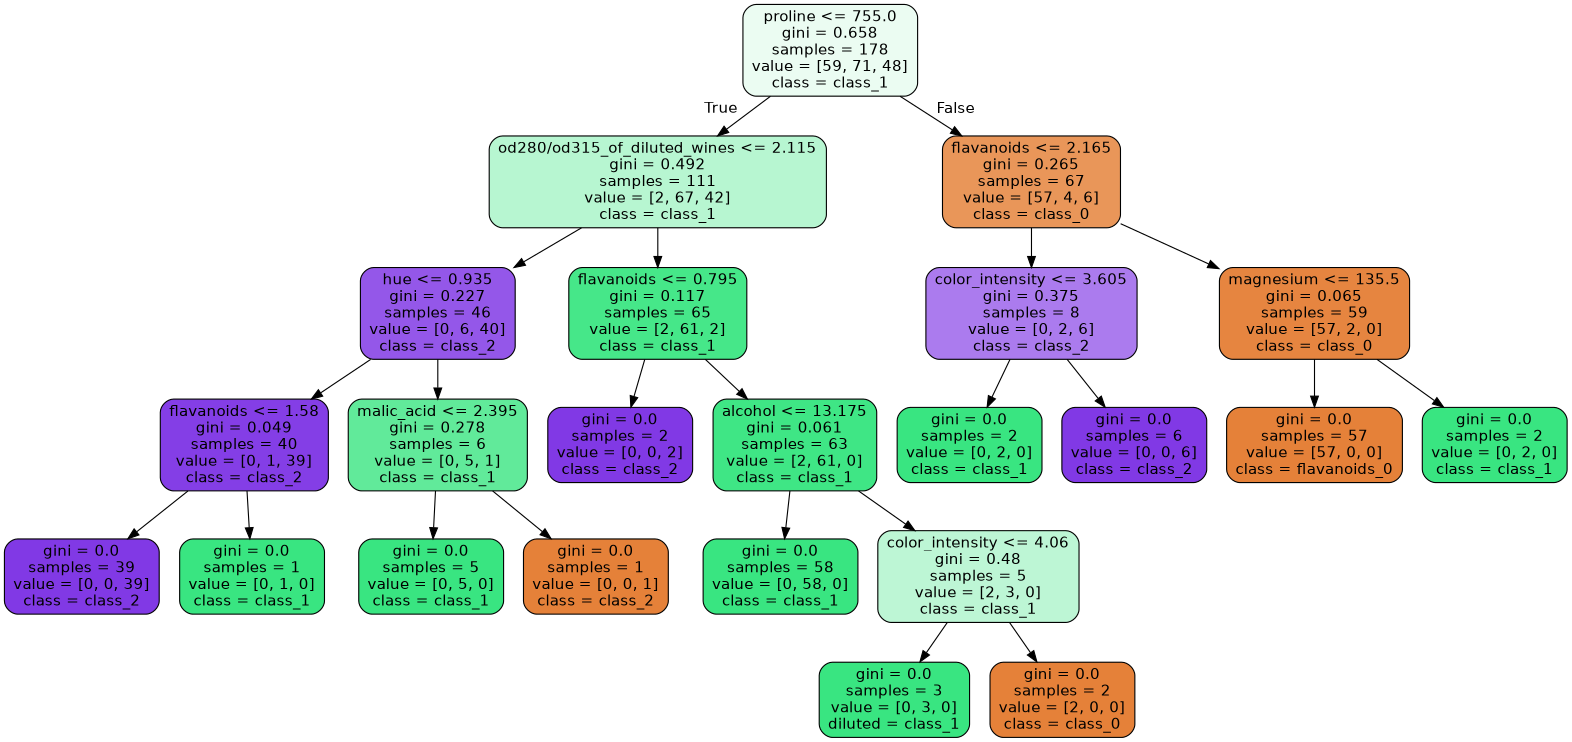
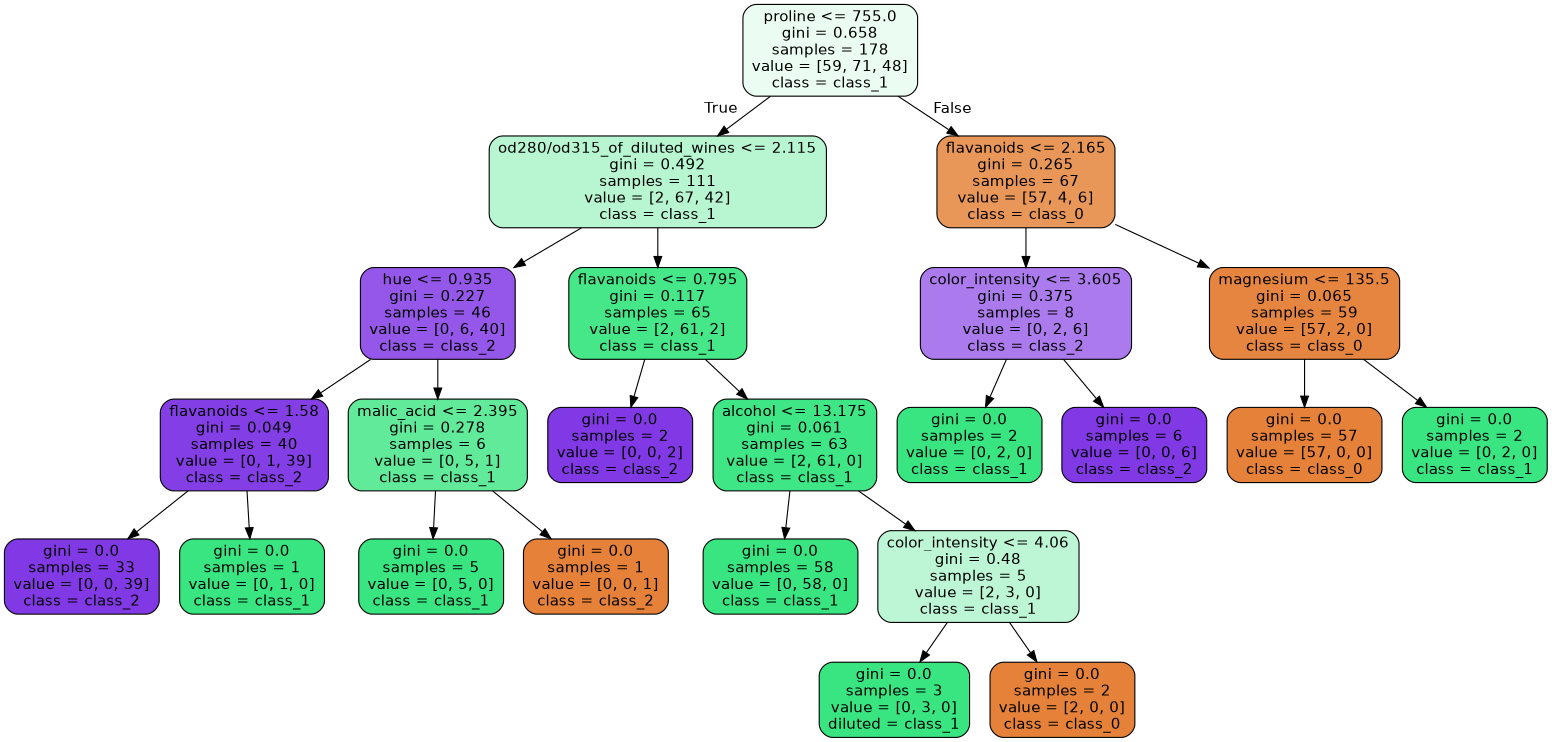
node "gini = 0.0 samples = 57 value = [57, 0, 0] class = flavanoids_0": label "gini = 0.0 samples = 57 value = [57, 0, 0] class = flavanoids_0" -> "gini = 0.0 samples = 57 value = [57, 0, 0] class = class_0"
node "gini = 0.0 samples = 39 value = [0, 0, 39] class = class_2": label "gini = 0.0 samples = 39 value = [0, 0, 39] class = class_2" -> "gini = 0.0 samples = 33 value = [0, 0, 39] class = class_2"
